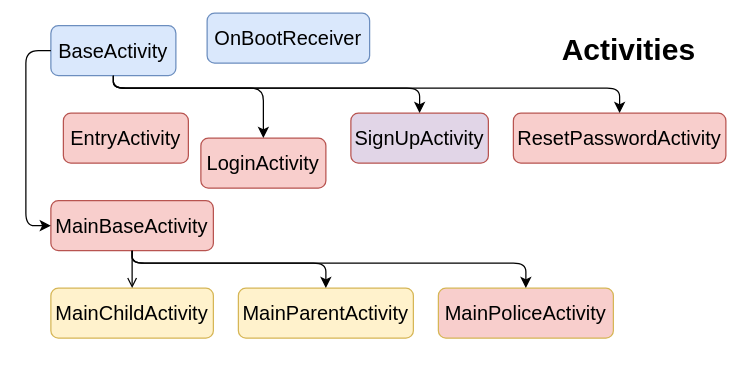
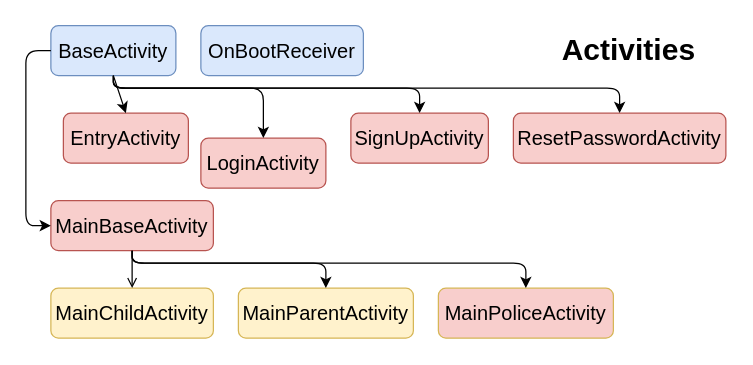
node "OnBootReceiver": moved (288, 38) -> (282, 51)
edge "BaseActivity" -> "EntryActivity": added
node "SignUpActivity": fillcolor #e1d5e7 -> #f8cecc
